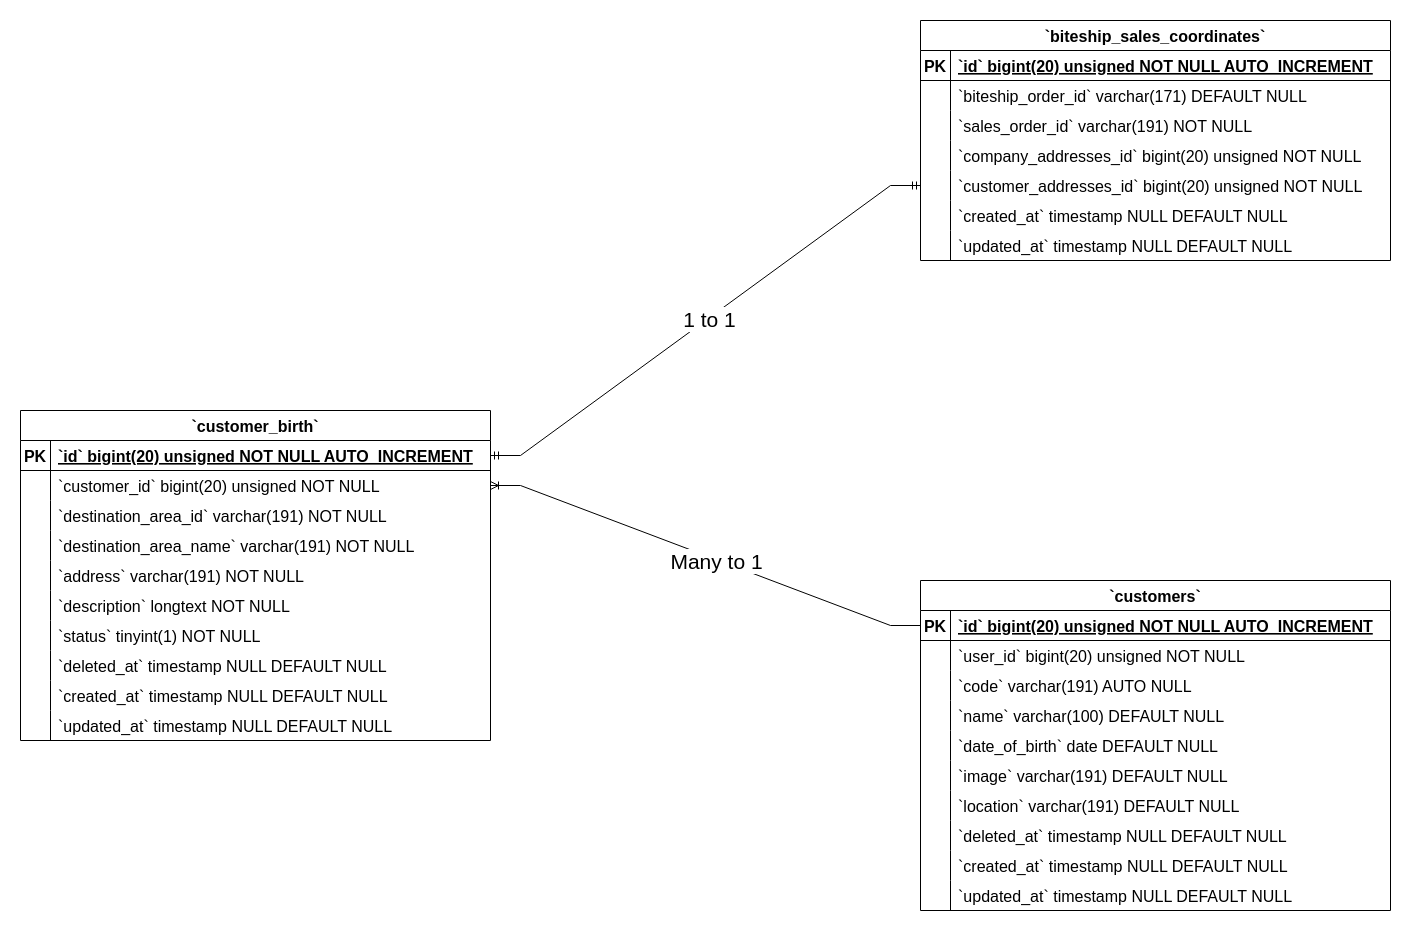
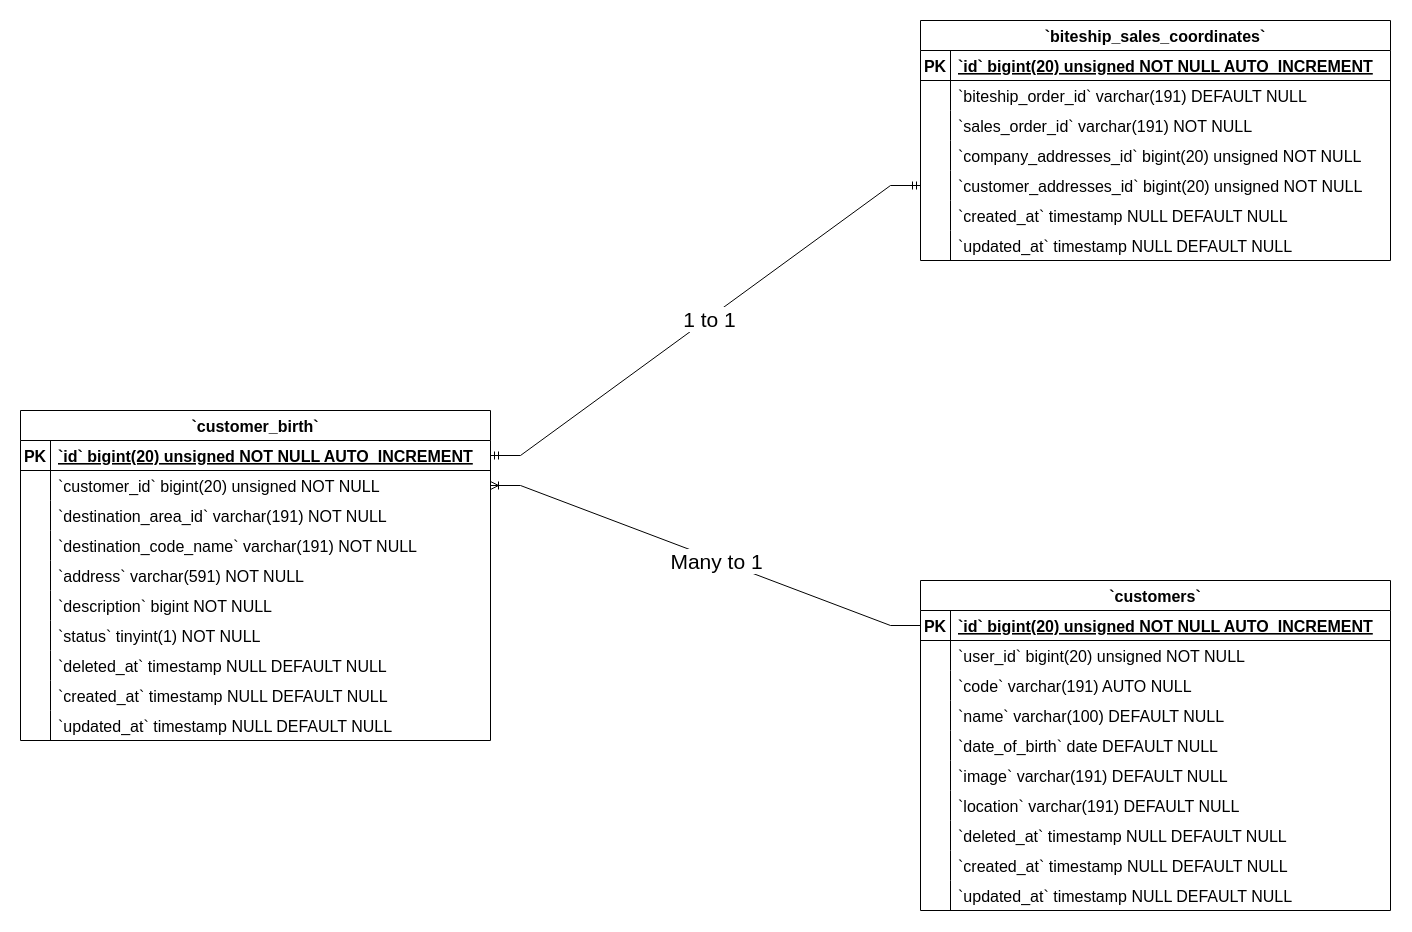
node "`biteship_order_id` varchar(171) DEFAULT NULL": label "`biteship_order_id` varchar(171) DEFAULT NULL" -> "`biteship_order_id` varchar(191) DEFAULT NULL"
node "`destination_area_name` varchar(191) NOT NULL": label "`destination_area_name` varchar(191) NOT NULL" -> "`destination_code_name` varchar(191) NOT NULL"
node "`address` varchar(191) NOT NULL": label "`address` varchar(191) NOT NULL" -> "`address` varchar(591) NOT NULL"
node "`description` longtext NOT NULL": label "`description` longtext NOT NULL" -> "`description` bigint NOT NULL"
